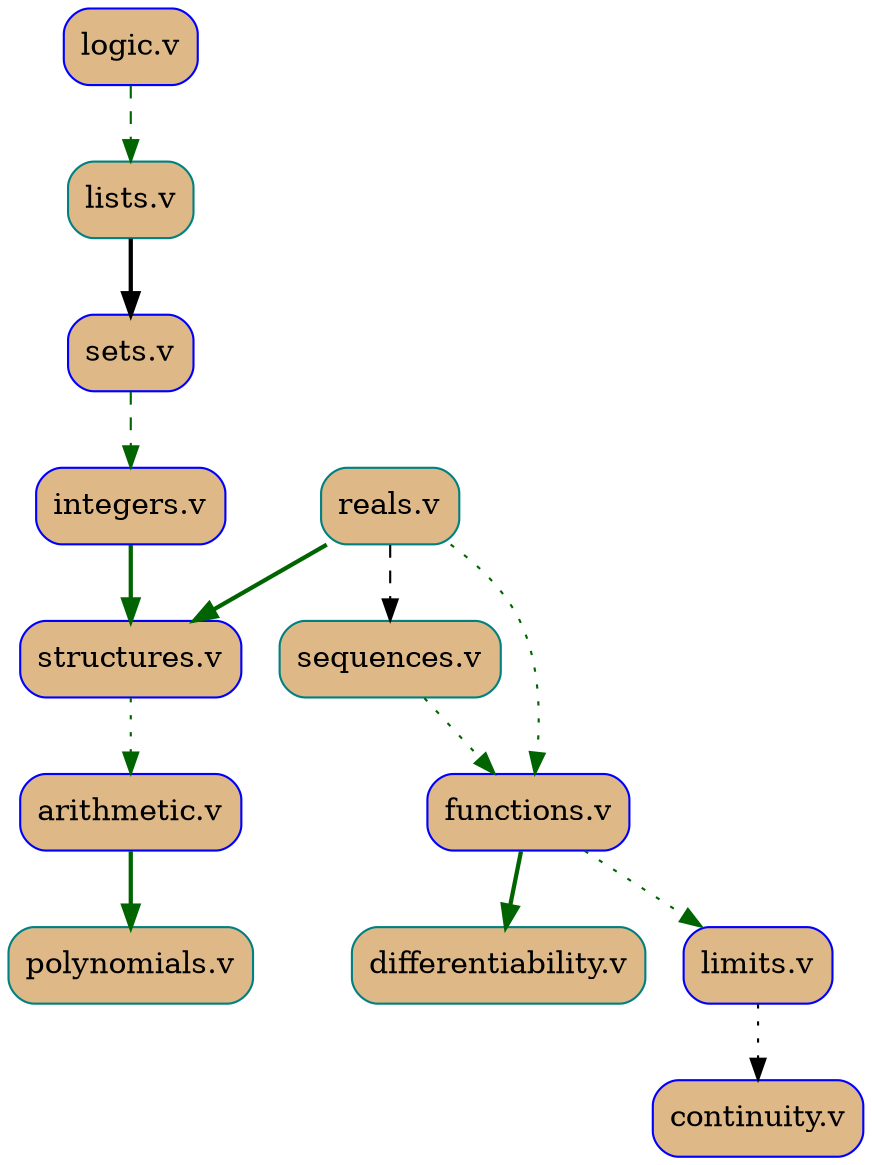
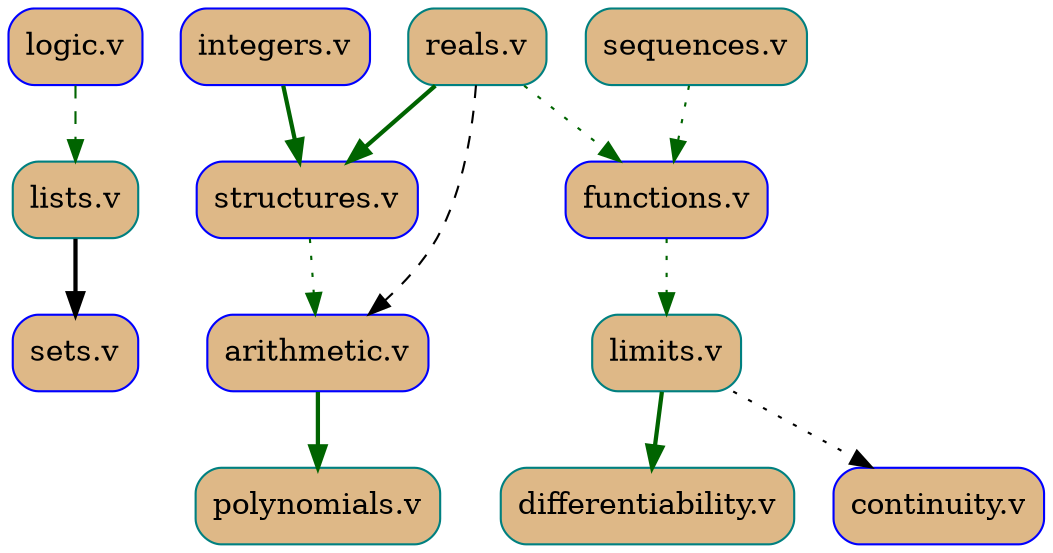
edge "sets.v" -> "integers.v": removed
edge "reals.v" -> "sequences.v": now "reals.v" -> "arithmetic.v"
edge "functions.v" -> "differentiability.v": now "limits.v" -> "differentiability.v"
node "limits.v": color blue -> teal
